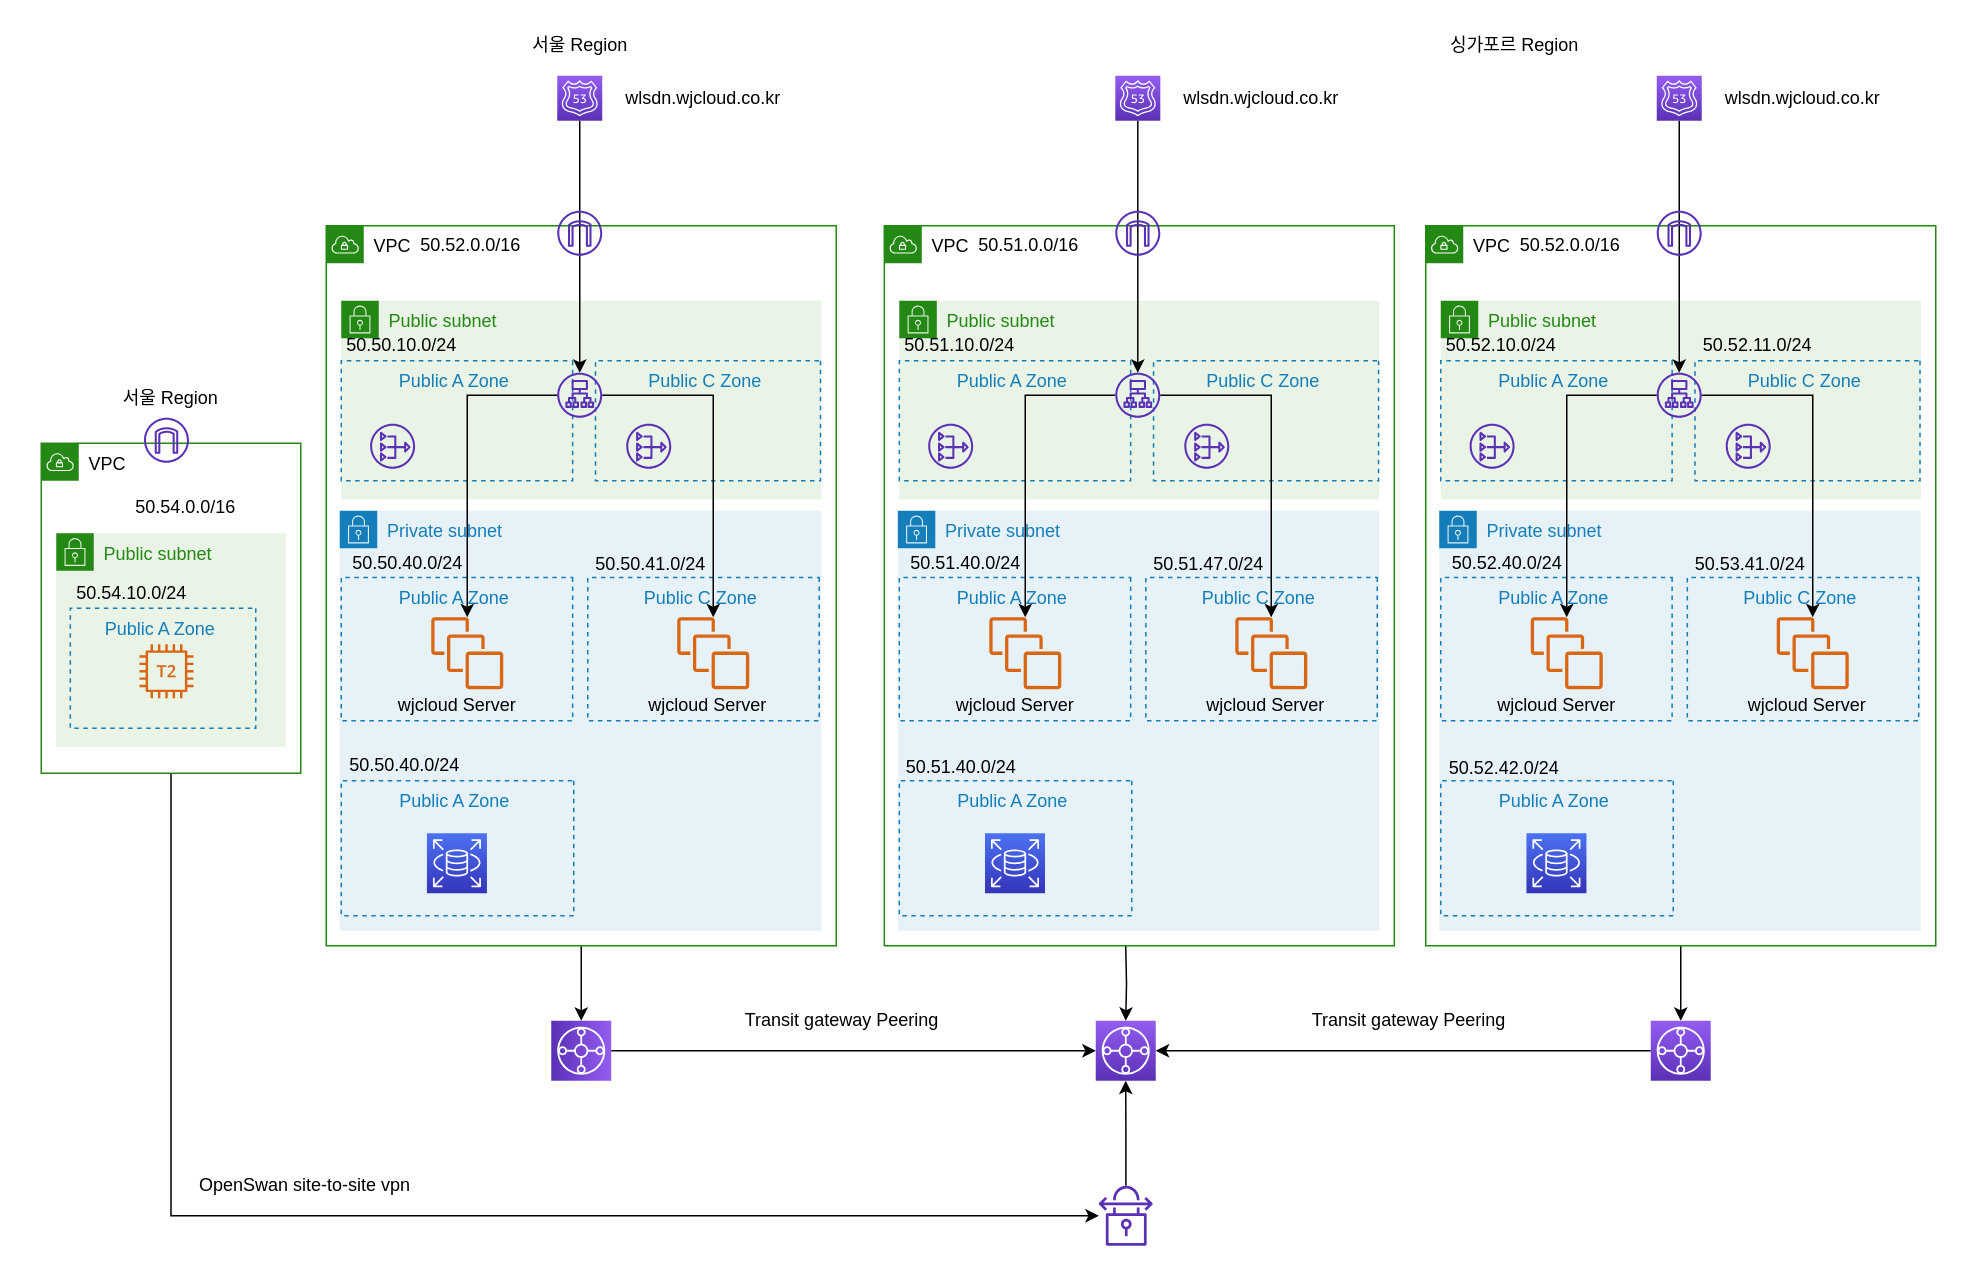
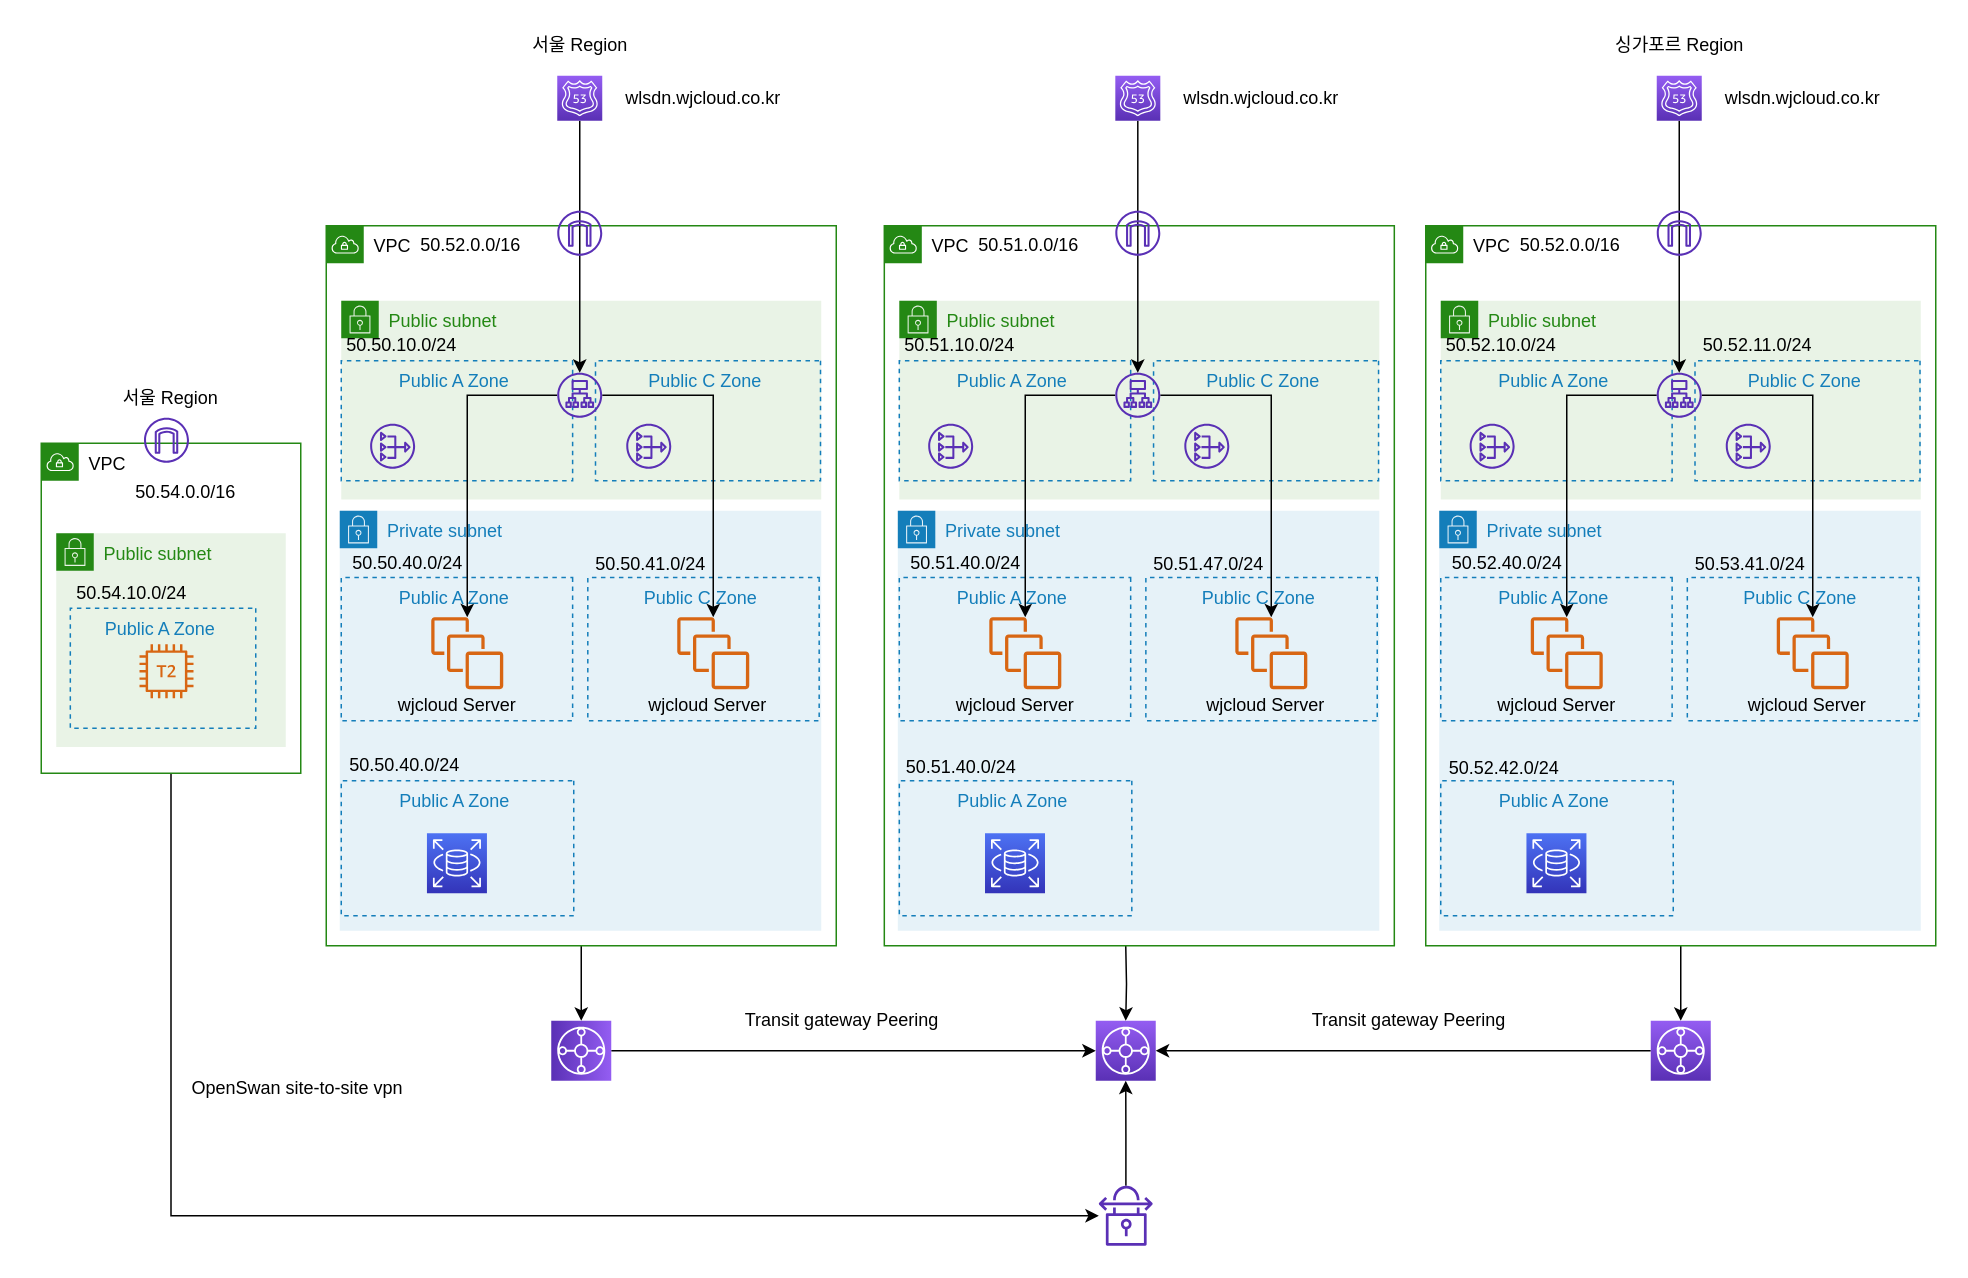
node "싱가포르 Region": moved (1514, 46) -> (1679, 46)
node "50.54.0.0/16": moved (186, 508) -> (186, 493)
node "OpenSwan site-to-site vpn": moved (305, 1186) -> (298, 1088)
